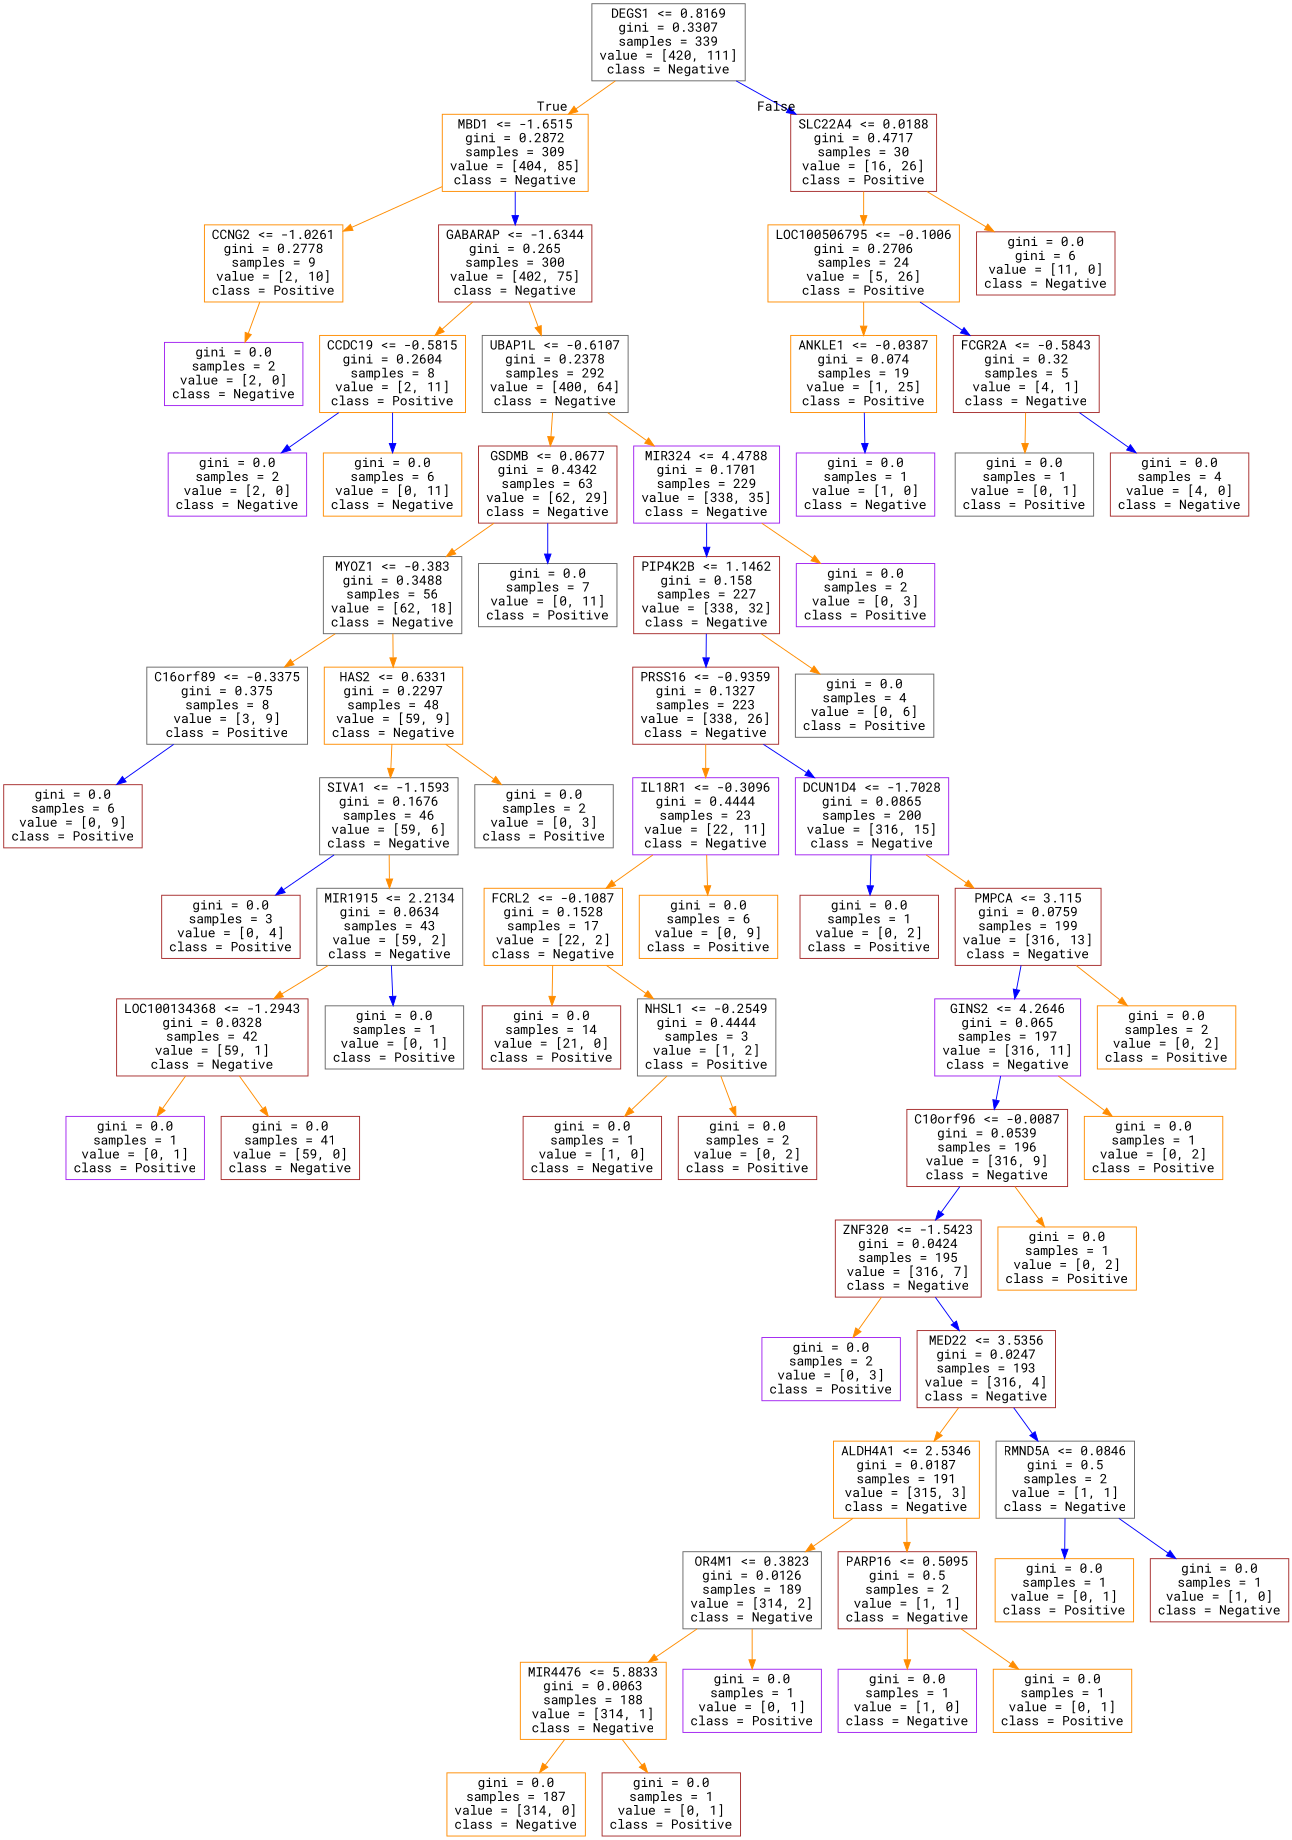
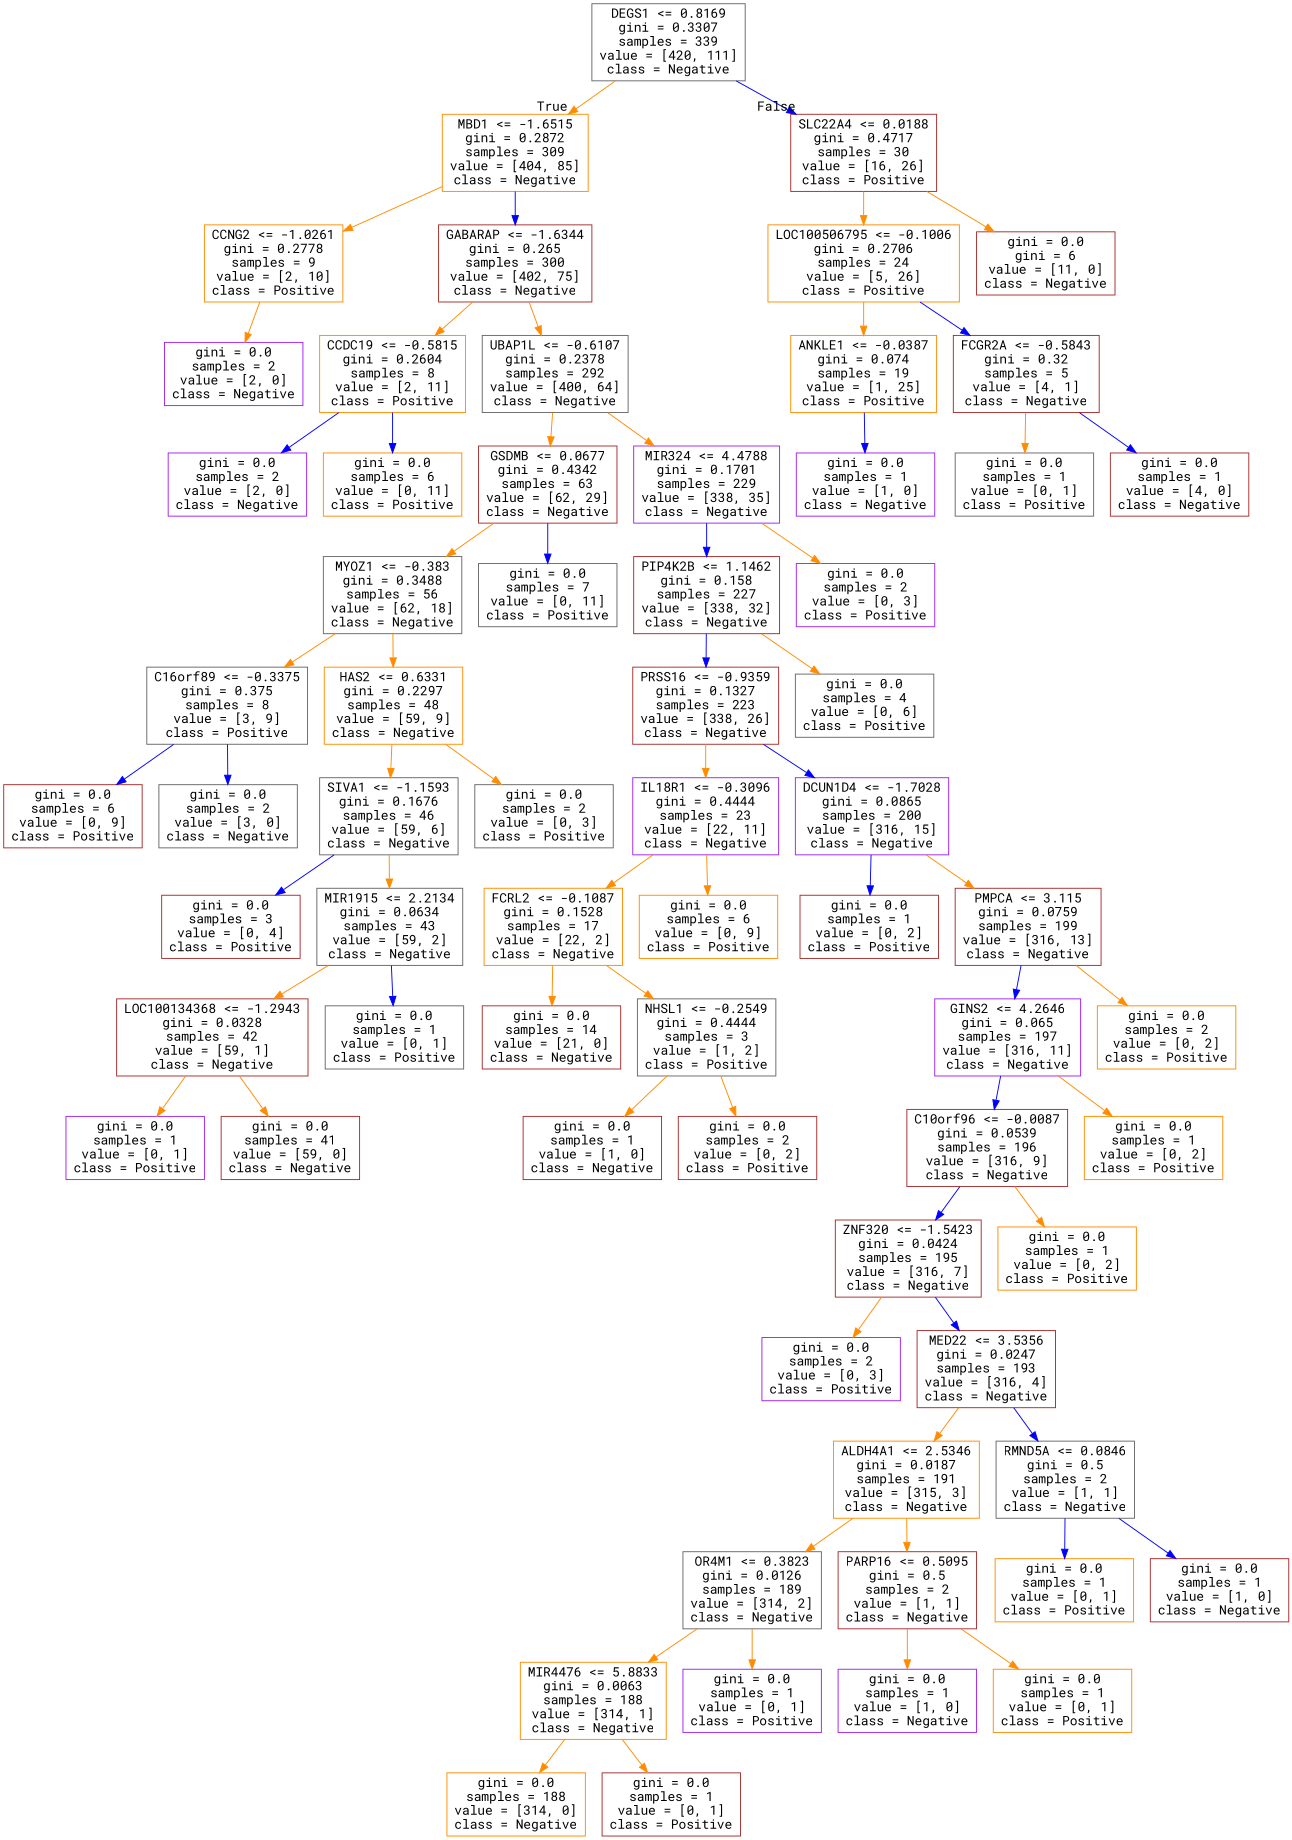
node "gini = 0.0 samples = 6 value = [0, 11] class = Negative": label "gini = 0.0 samples = 6 value = [0, 11] class = Negative" -> "gini = 0.0 samples = 6 value = [0, 11] class = Positive"
node "gini = 0.0 samples = 4 value = [4, 0] class = Negative": label "gini = 0.0 samples = 4 value = [4, 0] class = Negative" -> "gini = 0.0 samples = 1 value = [4, 0] class = Negative"
node "gini = 0.0 samples = 2 value = [3, 0] class = Negative": added
node "gini = 0.0 samples = 14 value = [21, 0] class = Positive": label "gini = 0.0 samples = 14 value = [21, 0] class = Positive" -> "gini = 0.0 samples = 14 value = [21, 0] class = Negative"
node "gini = 0.0 samples = 187 value = [314, 0] class = Negative": label "gini = 0.0 samples = 187 value = [314, 0] class = Negative" -> "gini = 0.0 samples = 188 value = [314, 0] class = Negative"
